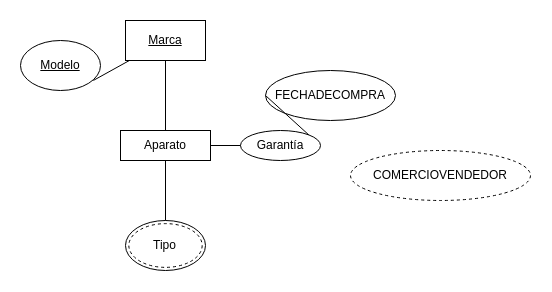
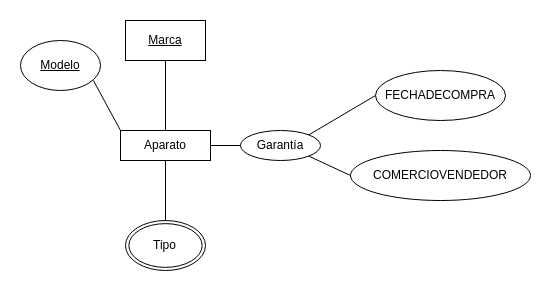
edge "Marca" -- "Modelo": now "Aparato" -- "Modelo"
node "FECHADECOMPRA": moved (331, 96) -> (441, 96)
edge "Garantía" -- "COMERCIOVENDEDOR": added
node "COMERCIOVENDEDOR": style dashed -> solid
node "Tipo": style dashed -> solid
